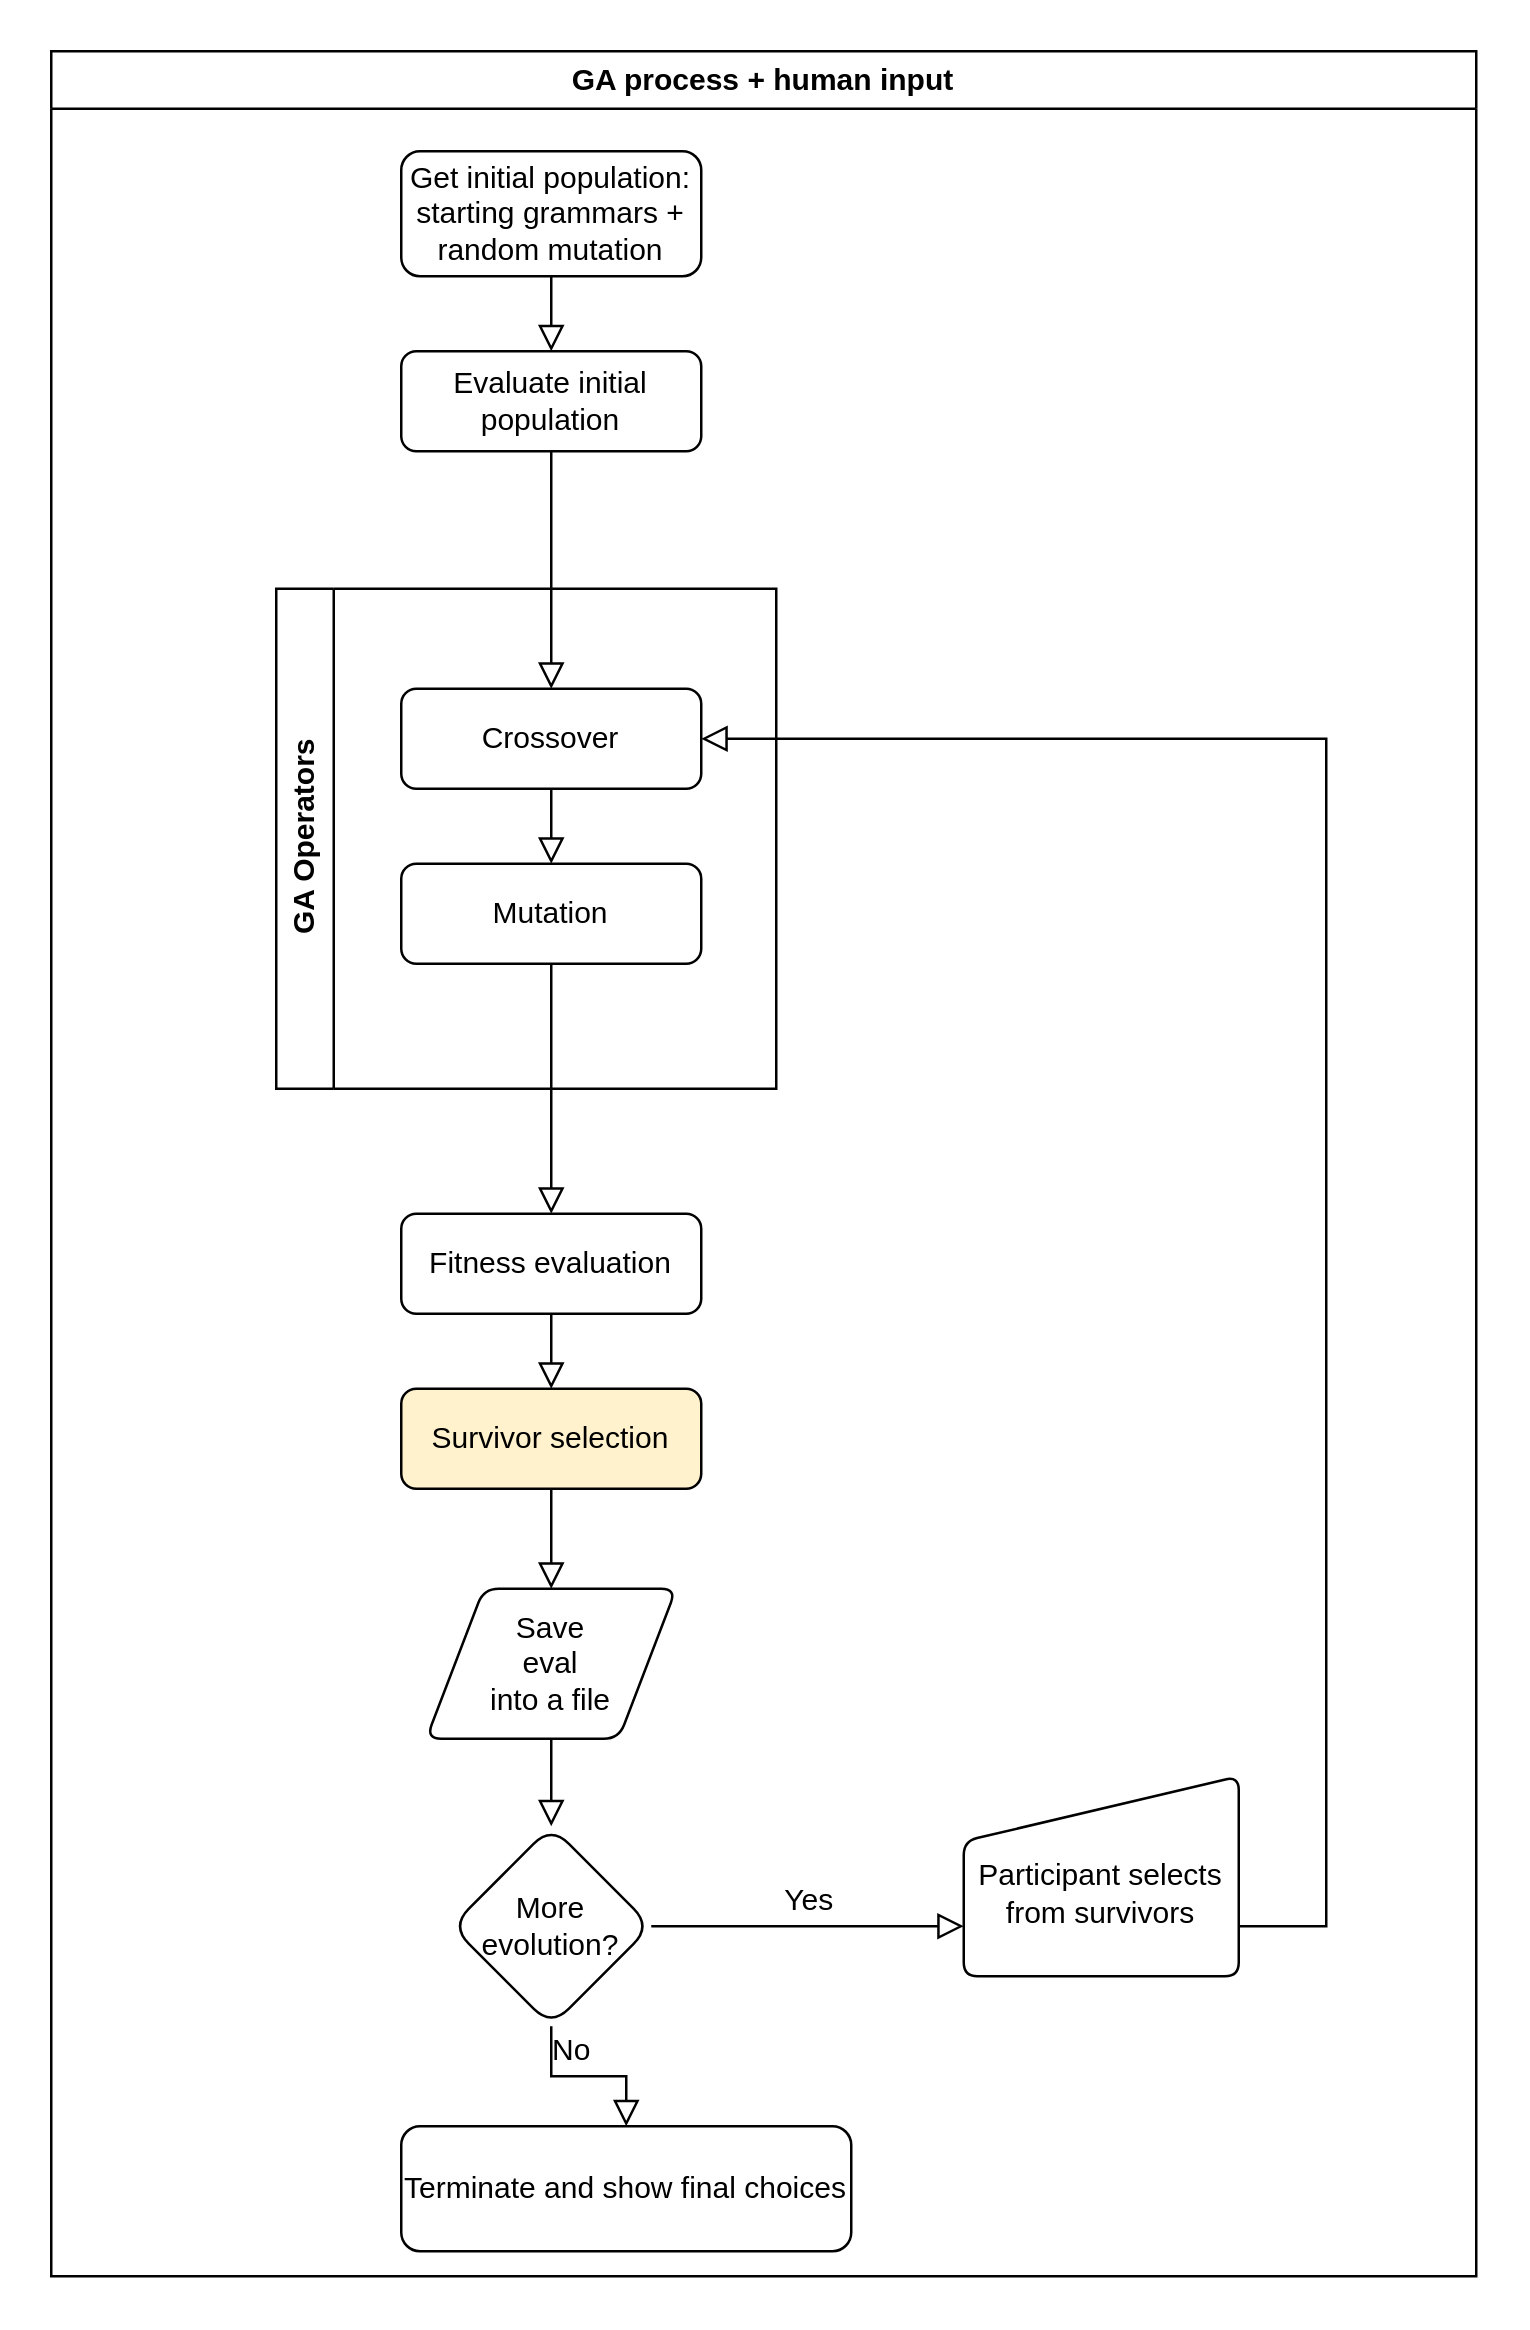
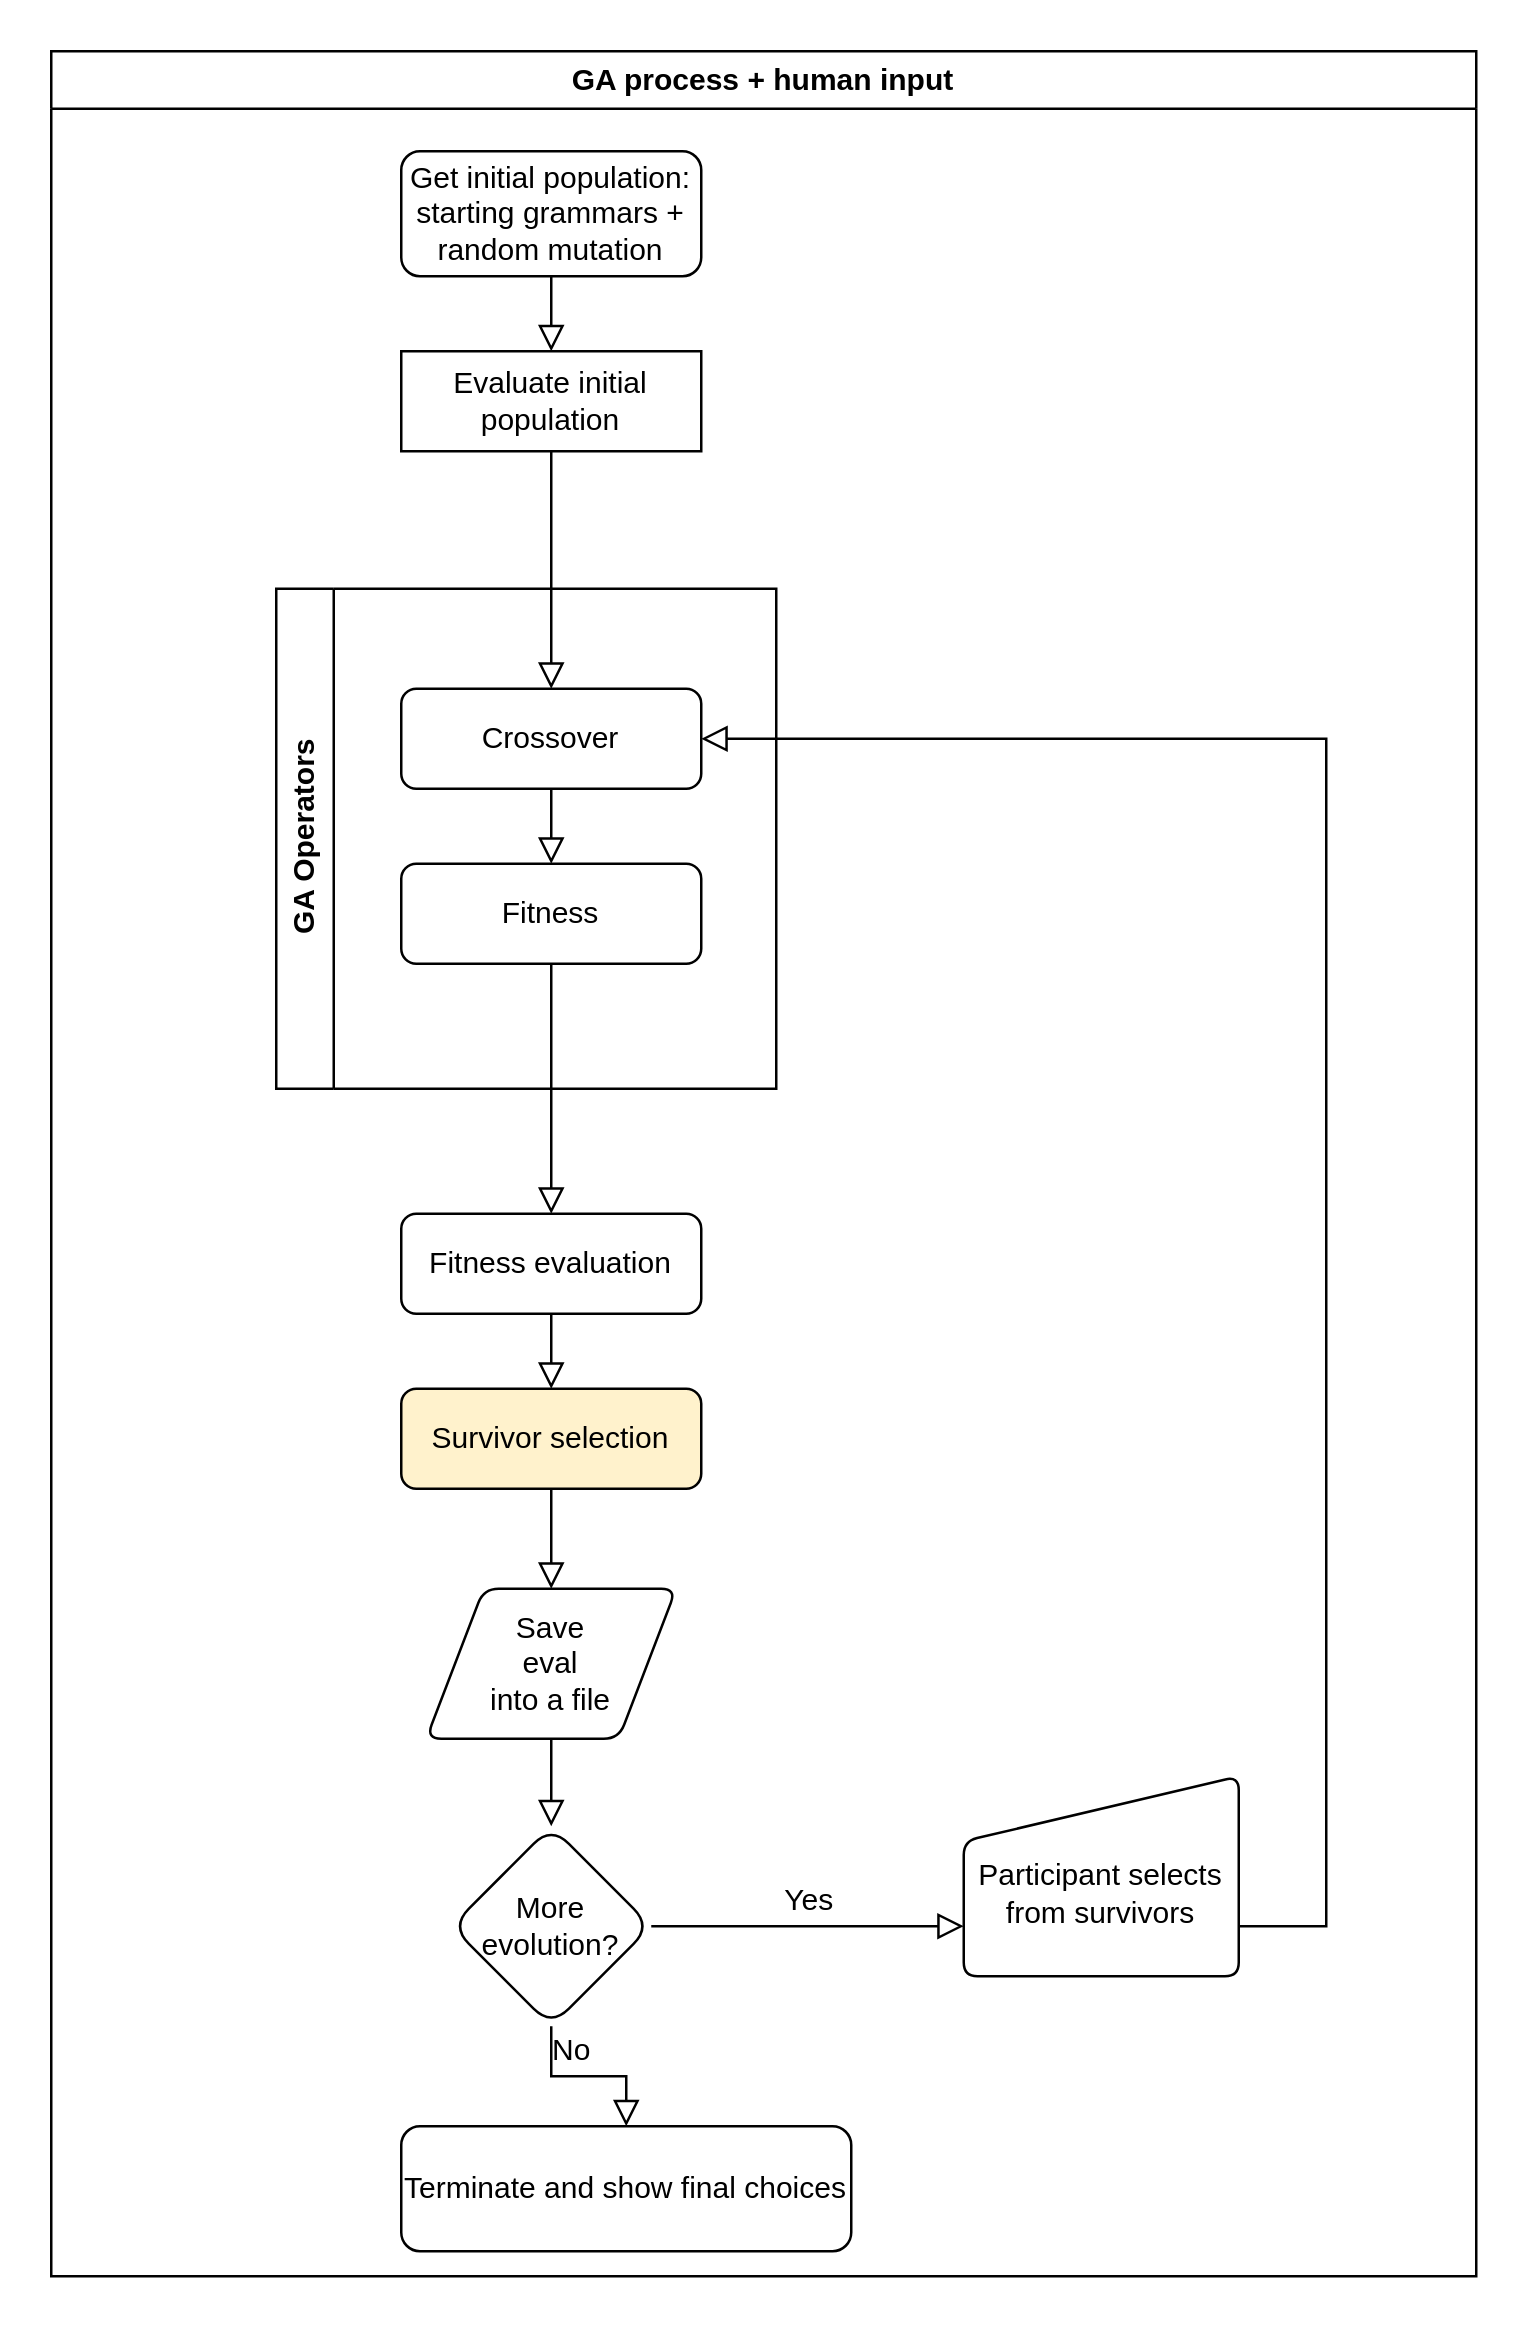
node "Evaluate initial population": shape rounded rectangle -> rectangle
node "Mutation": label "Mutation" -> "Fitness"
